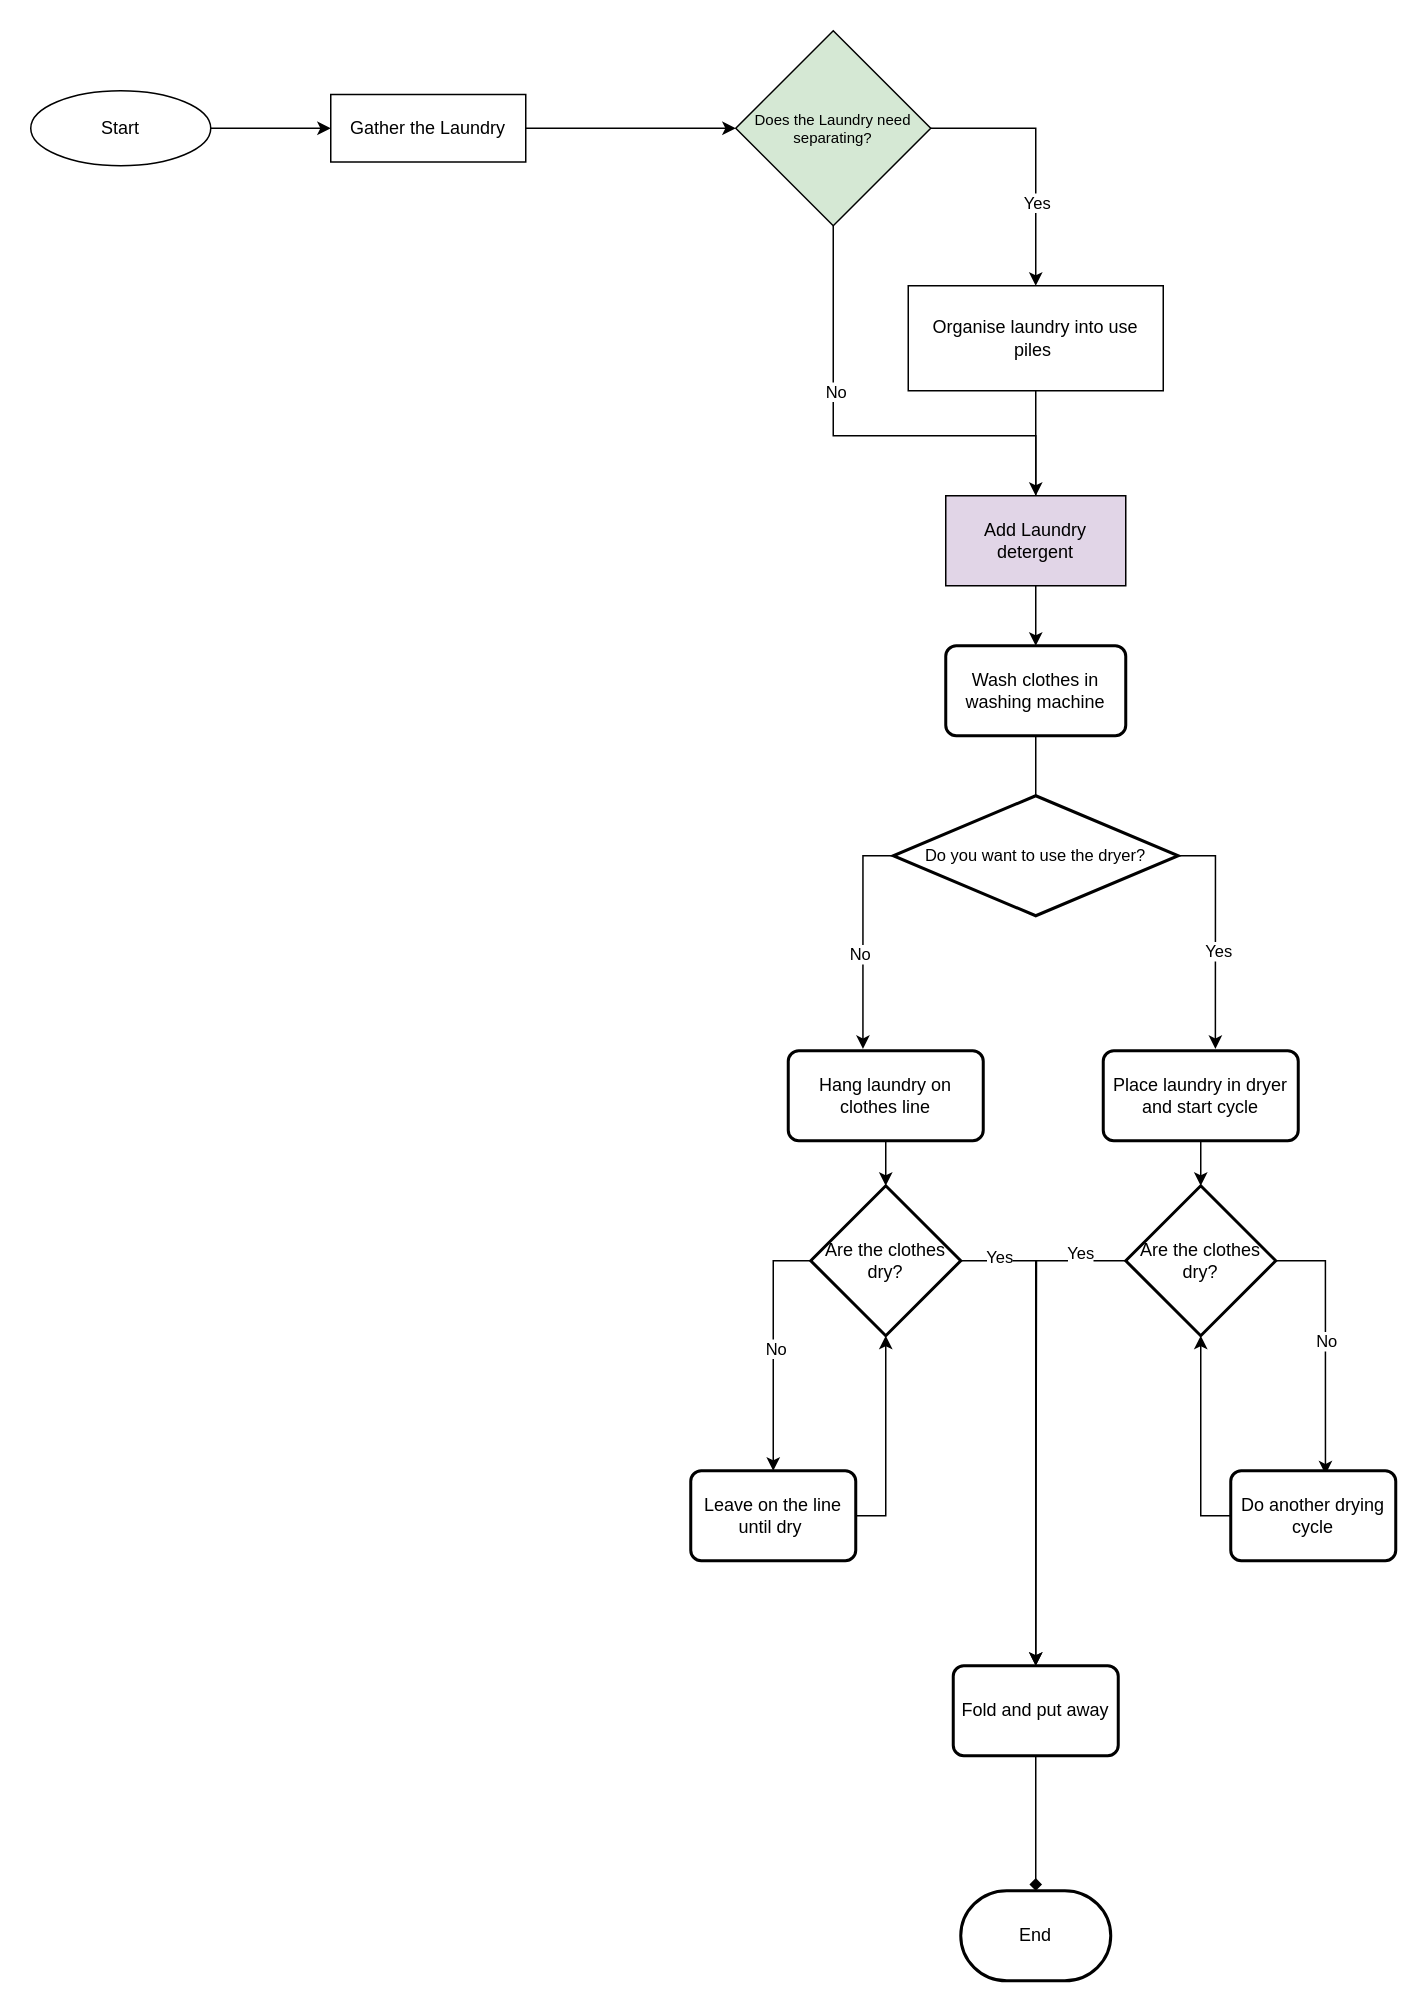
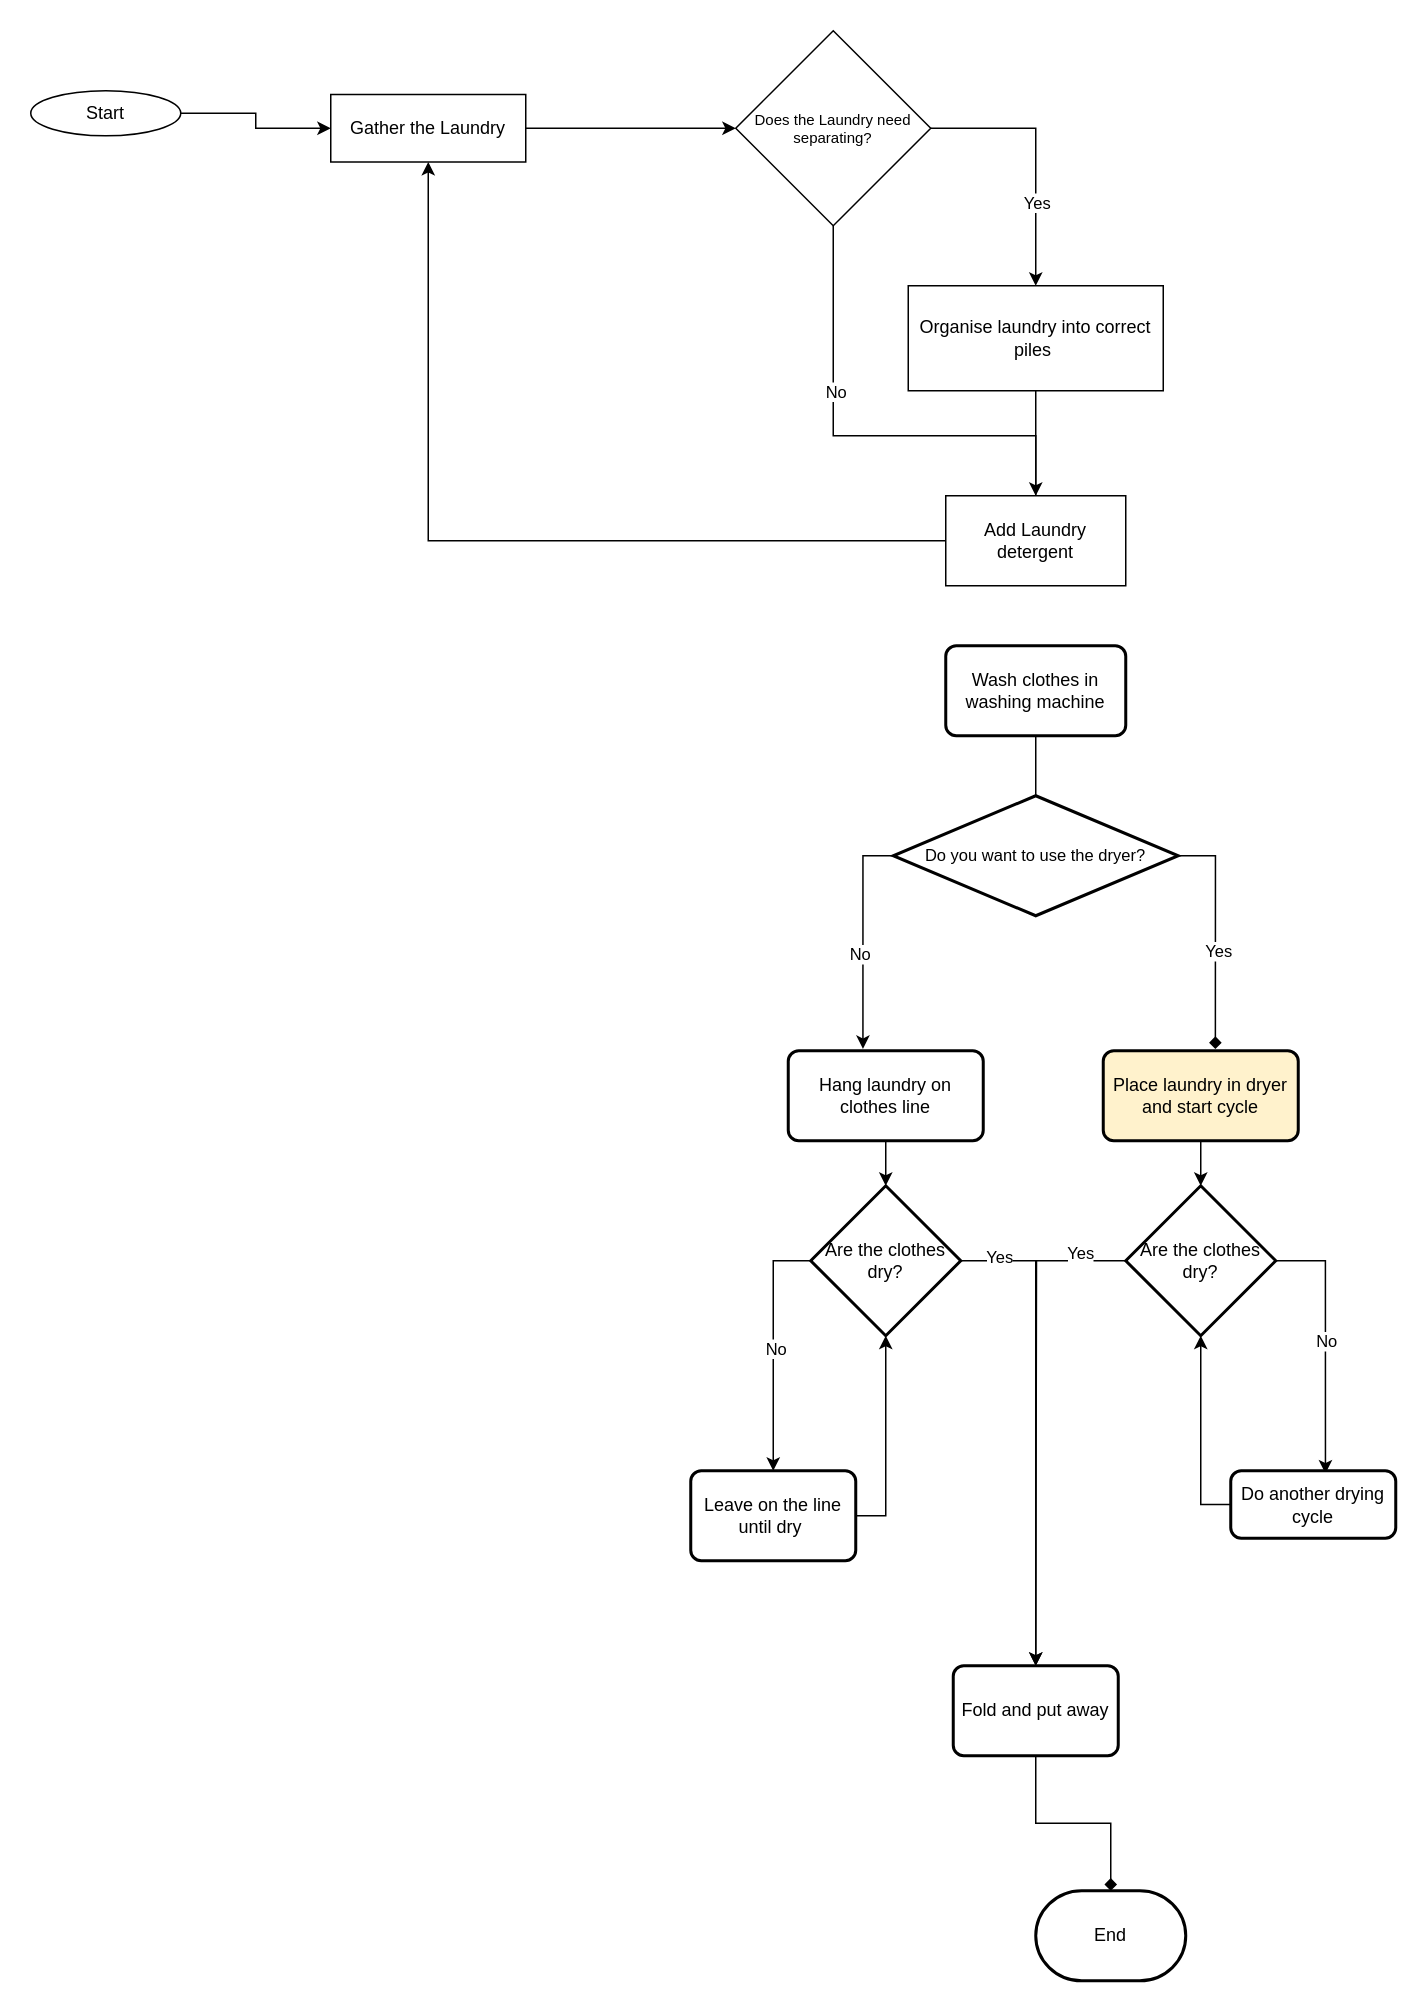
node "Start": size 180x75 -> 150x45
node "Does the Laundry need separating?": fillcolor #d5e8d4 -> #ffffff
node "Organise laundry into use piles": label "Organise laundry into use piles" -> "Organise laundry into correct piles"
node "Add Laundry detergent": fillcolor #e1d5e7 -> #ffffff
edge "Add Laundry detergent" -> "Wash clothes in washing machine": now "Add Laundry detergent" -> "Gather the Laundry"
edge "Do you want to use the dryer?" -> "Place laundry in dryer and start cycle": arrowhead classic -> diamond
node "Place laundry in dryer and start cycle": fillcolor #ffffff -> #fff2cc
node "Do another drying cycle": size 165x90 -> 165x68
node "End": moved (1036, 1936) -> (1111, 1936)
